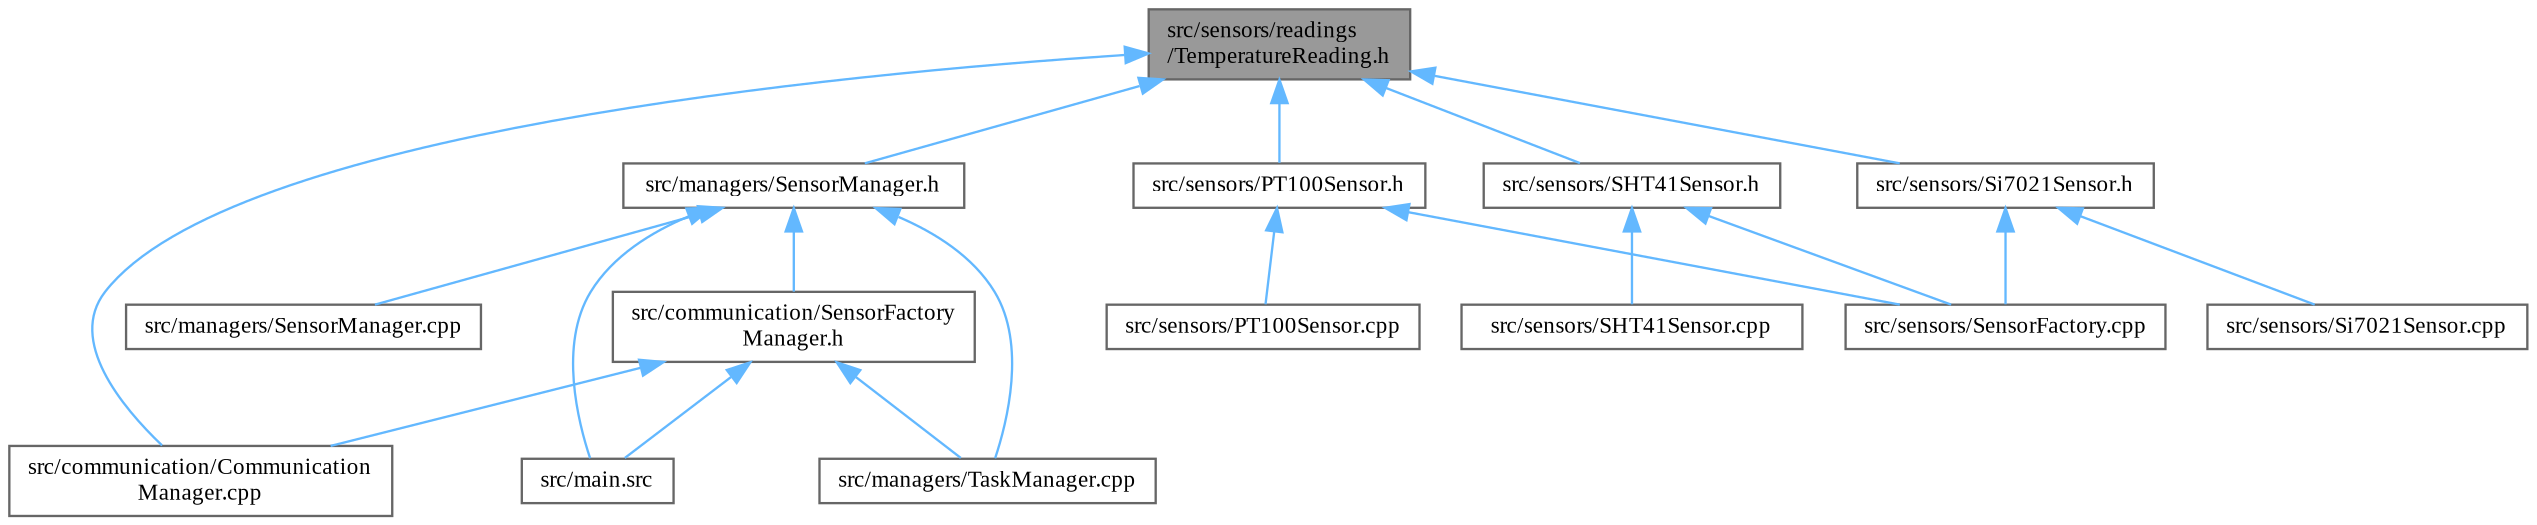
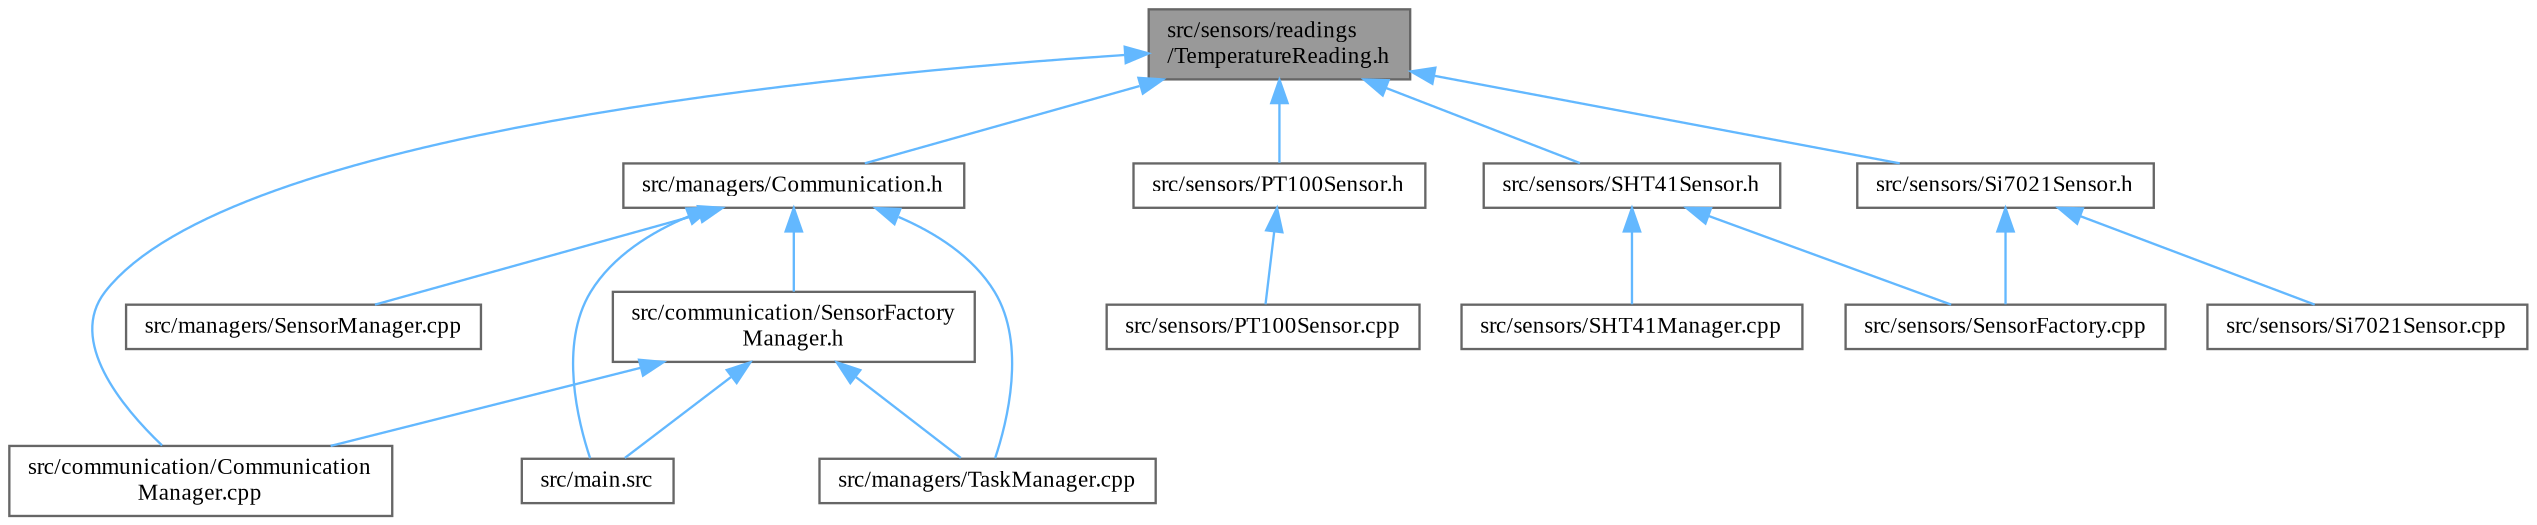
node "src/managers/SensorManager.h": label "src/managers/SensorManager.h" -> "src/managers/Communication.h"
edge "src/sensors/SensorFactory.cpp" -> "src/sensors/PT100Sensor.h": removed
node "src/sensors/SHT41Sensor.cpp": label "src/sensors/SHT41Sensor.cpp" -> "src/sensors/SHT41Manager.cpp"
